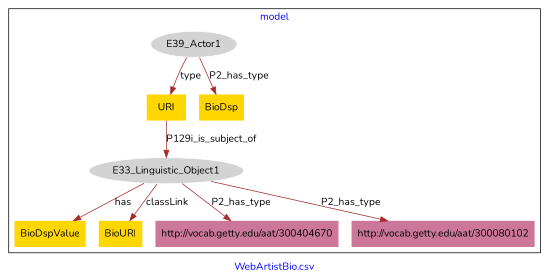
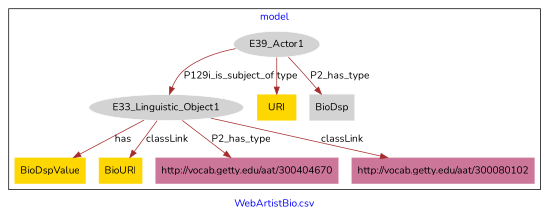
node "BioDsp": fillcolor gold -> lightgray
edge "URI" -> "E33_Linguistic_Object1": now "E39_Actor1" -> "E33_Linguistic_Object1"
edge "E33_Linguistic_Object1" -> "http://vocab.getty.edu/aat/300080102": label "P2_has_type" -> "classLink"
